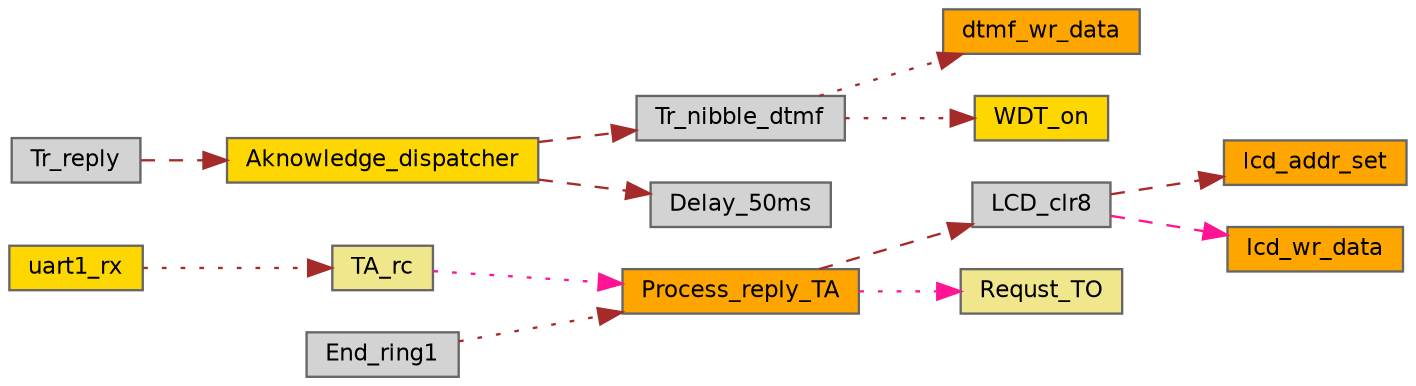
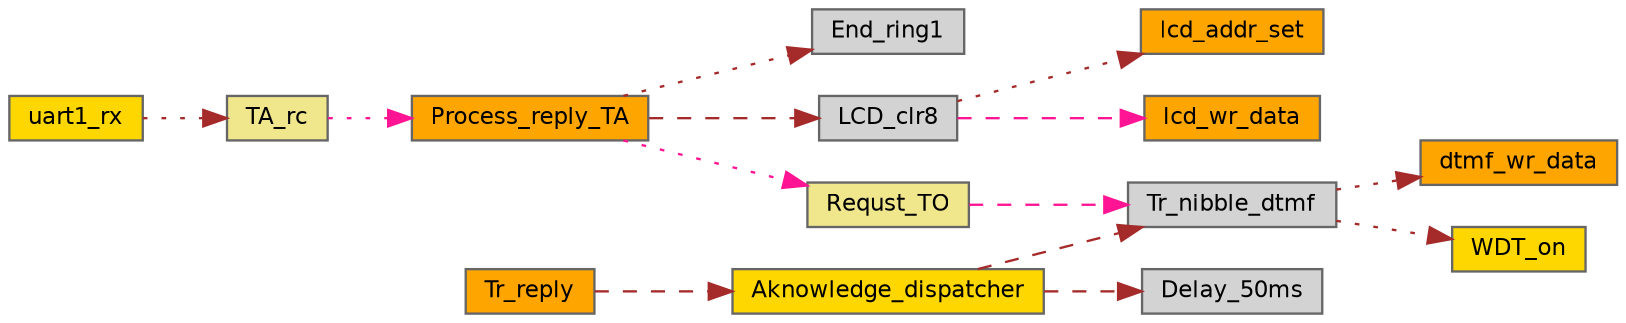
node "Tr_reply": fillcolor lightgrey -> orange
edge "LCD_clr8" -> "lcd_addr_set": style dashed -> dotted
edge "Requst_TO" -> "Tr_nibble_dtmf": added
edge "End_ring1" -> "Process_reply_TA": reversed
